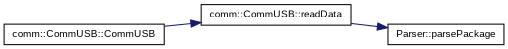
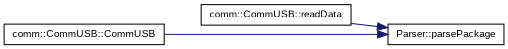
edge "comm::CommUSB::CommUSB" -> "comm::CommUSB::readData": now "comm::CommUSB::CommUSB" -> "Parser::parsePackage"
